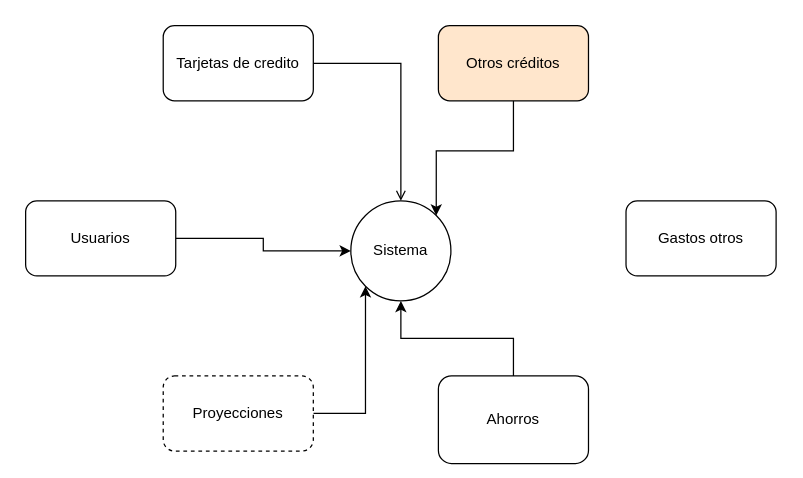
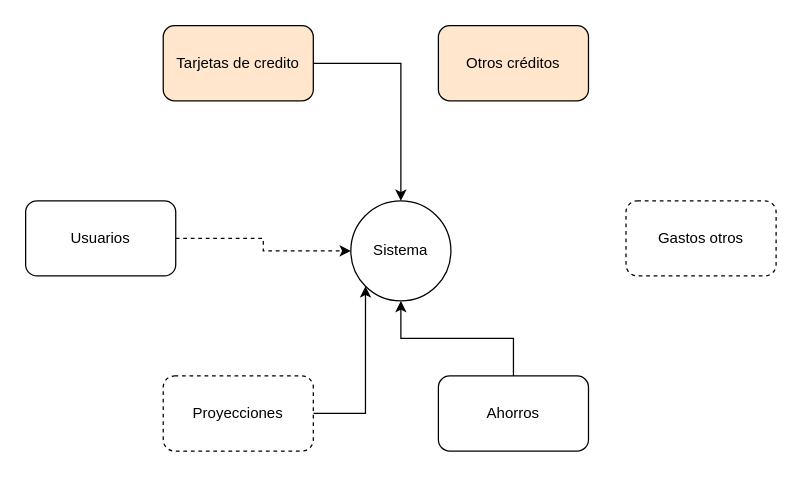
node "Tarjetas de credito": fillcolor #ffffff -> #ffe6cc
edge "Otros créditos" -> "Sistema": removed
edge "Tarjetas de credito" -> "Sistema": arrowhead open -> classic
node "Gastos otros": style solid -> dashed
edge "Usuarios" -> "Sistema": style solid -> dashed
node "Ahorros": size 150x88 -> 150x75
